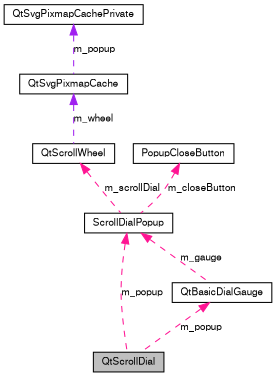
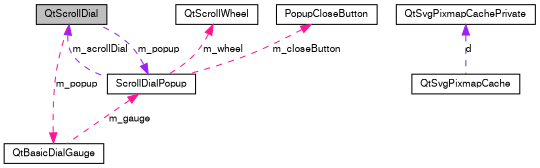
edge "QtSvgPixmapCache" -> "QtSvgPixmapCachePrivate": label "m_popup" -> "d"
edge "ScrollDialPopup" -> "QtScrollDial": added, label "m_scrollDial"
edge "QtScrollWheel" -> "QtSvgPixmapCache": removed, label "m_wheel"
edge "ScrollDialPopup" -> "QtScrollWheel": label "m_scrollDial" -> "m_wheel"
edge "QtScrollDial" -> "ScrollDialPopup": color deeppink -> purple
